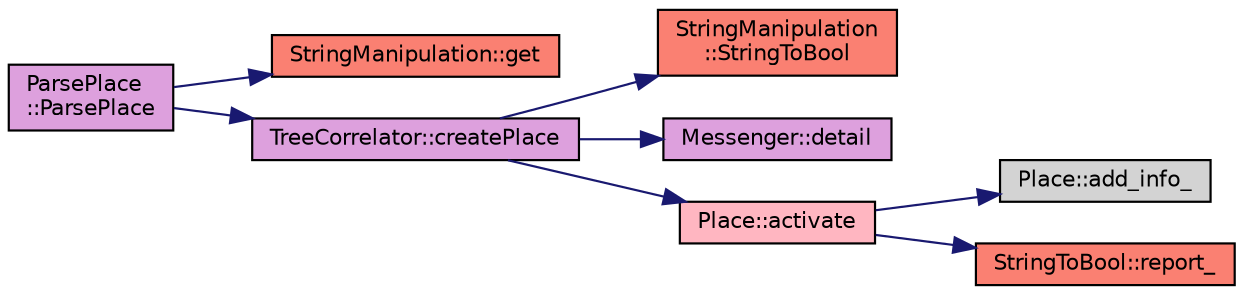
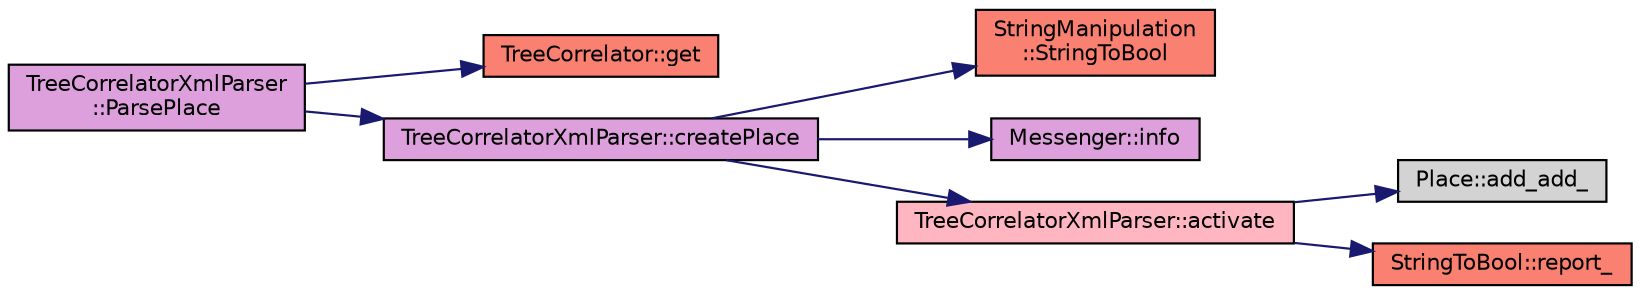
node "StringManipulation::get": label "StringManipulation::get" -> "TreeCorrelator::get"
node "ParsePlace ::ParsePlace": label "ParsePlace ::ParsePlace" -> "TreeCorrelatorXmlParser ::ParsePlace"
node "TreeCorrelator::createPlace": label "TreeCorrelator::createPlace" -> "TreeCorrelatorXmlParser::createPlace"
node "Messenger::detail": label "Messenger::detail" -> "Messenger::info"
node "Place::add_info_": label "Place::add_info_" -> "Place::add_add_"
node "Place::activate": label "Place::activate" -> "TreeCorrelatorXmlParser::activate"
